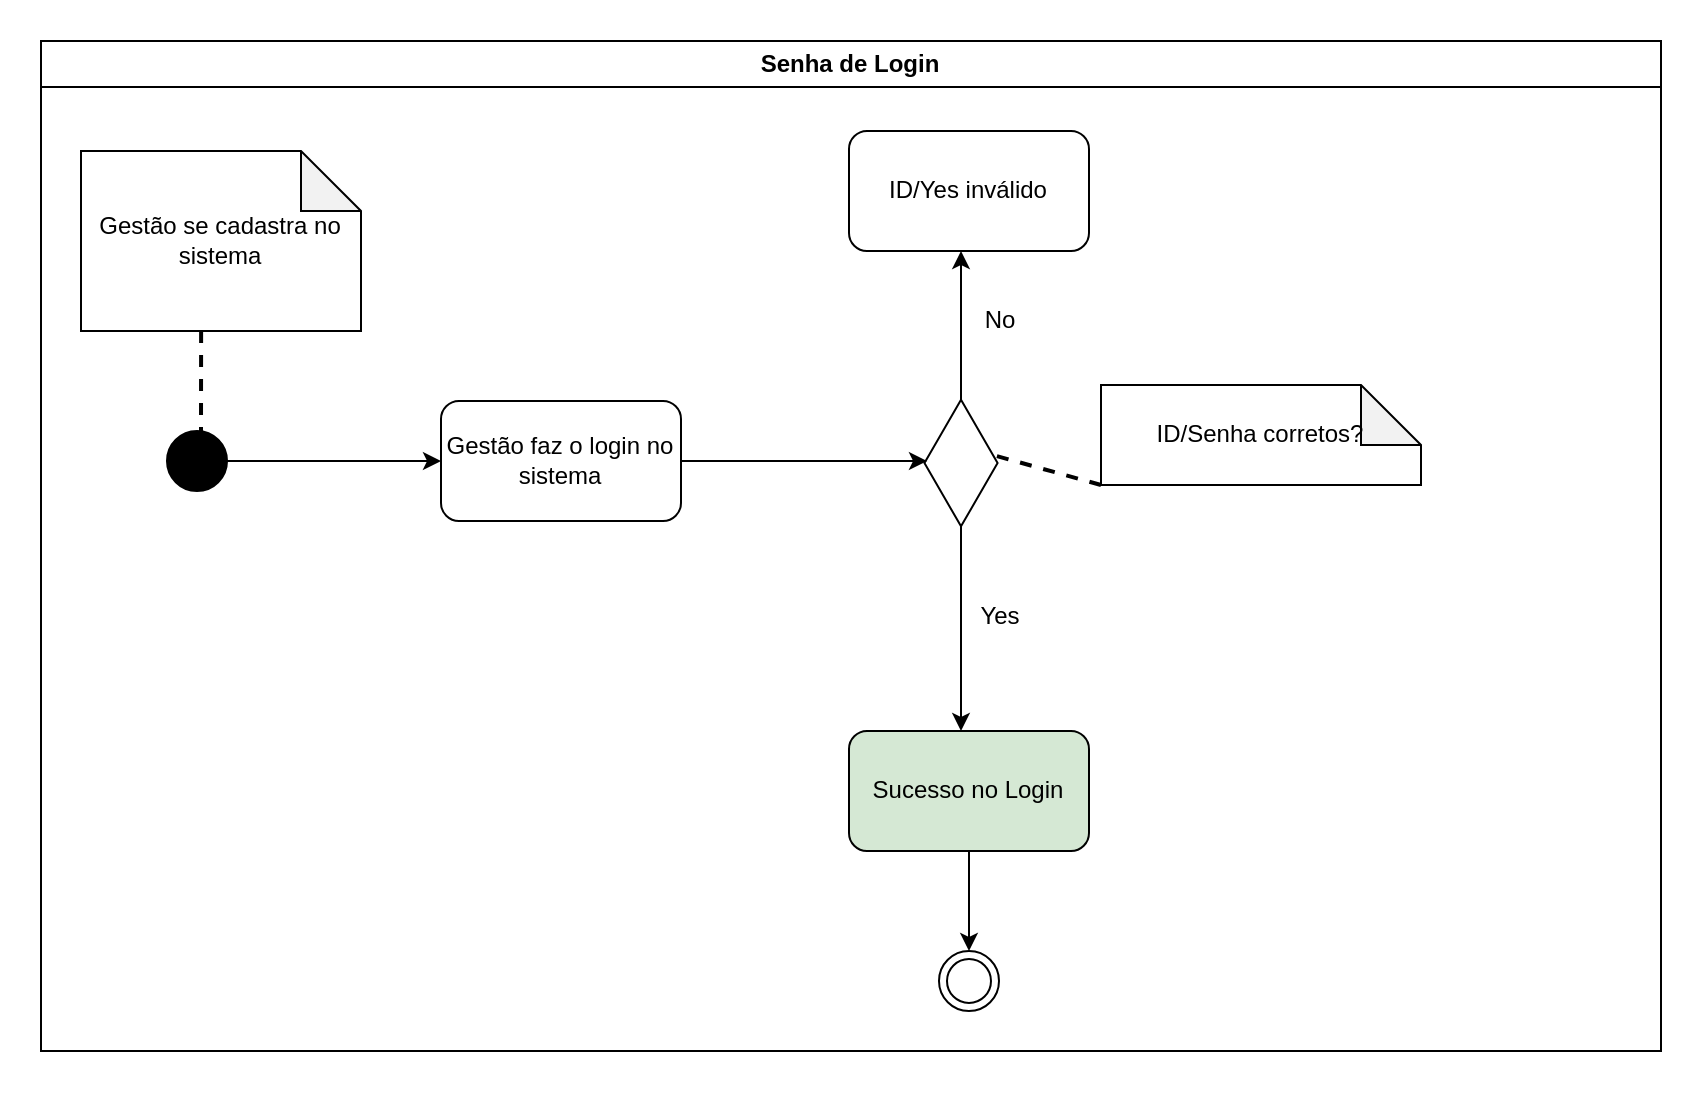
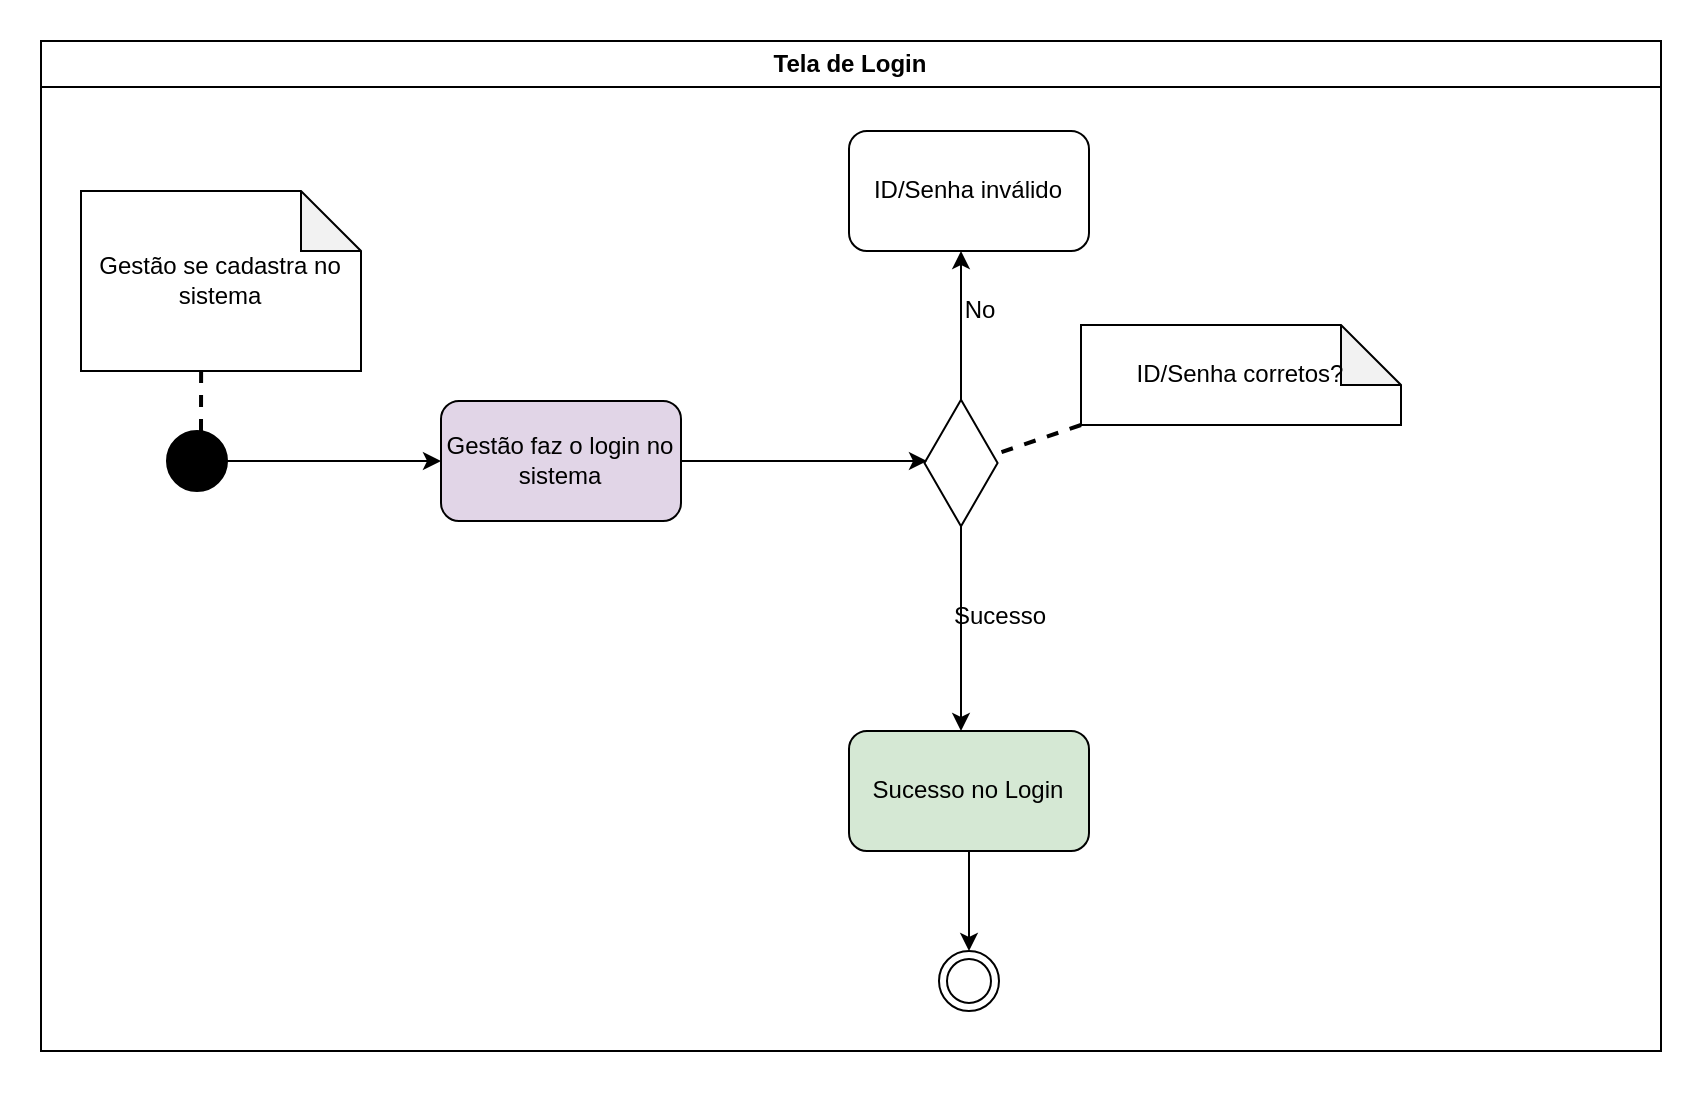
node "Senha de Login": label "Senha de Login" -> "Tela de Login"
node "ID/Yes inválido": label "ID/Yes inválido" -> "ID/Senha inválido"
node "Gestão se cadastra no sistema": moved (221, 241) -> (221, 281)
node "No": moved (1001, 321) -> (981, 311)
node "ID/Senha corretos?": moved (1261, 435) -> (1241, 375)
node "Gestão faz o login no sistema": fillcolor #ffffff -> #e1d5e7
node "Yes": label "Yes" -> "Sucesso"
